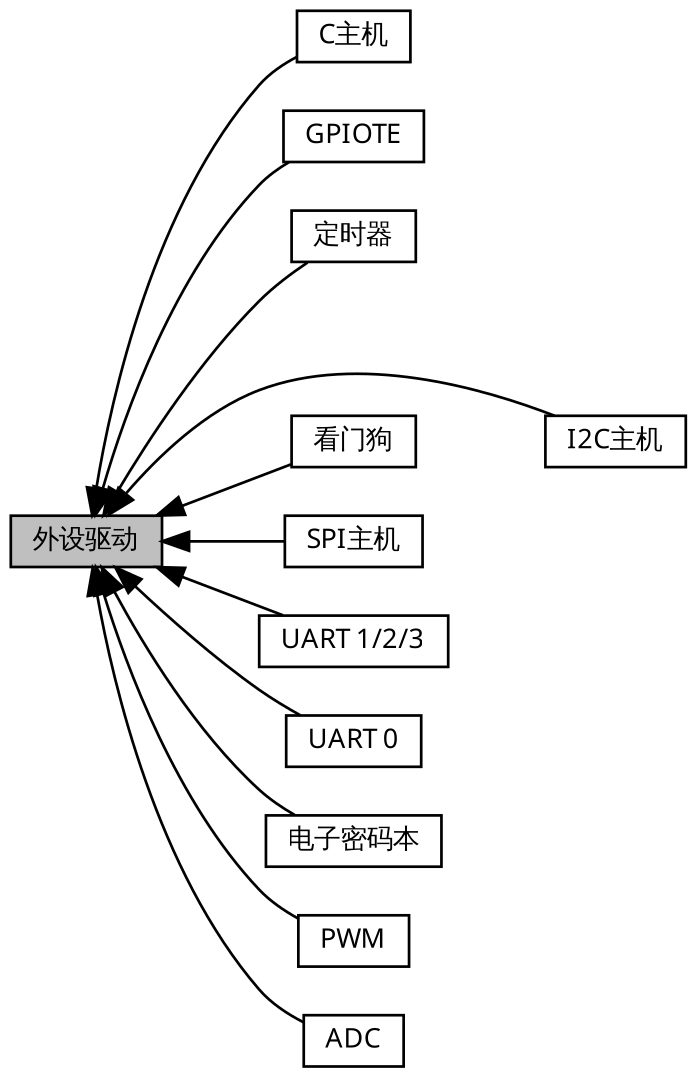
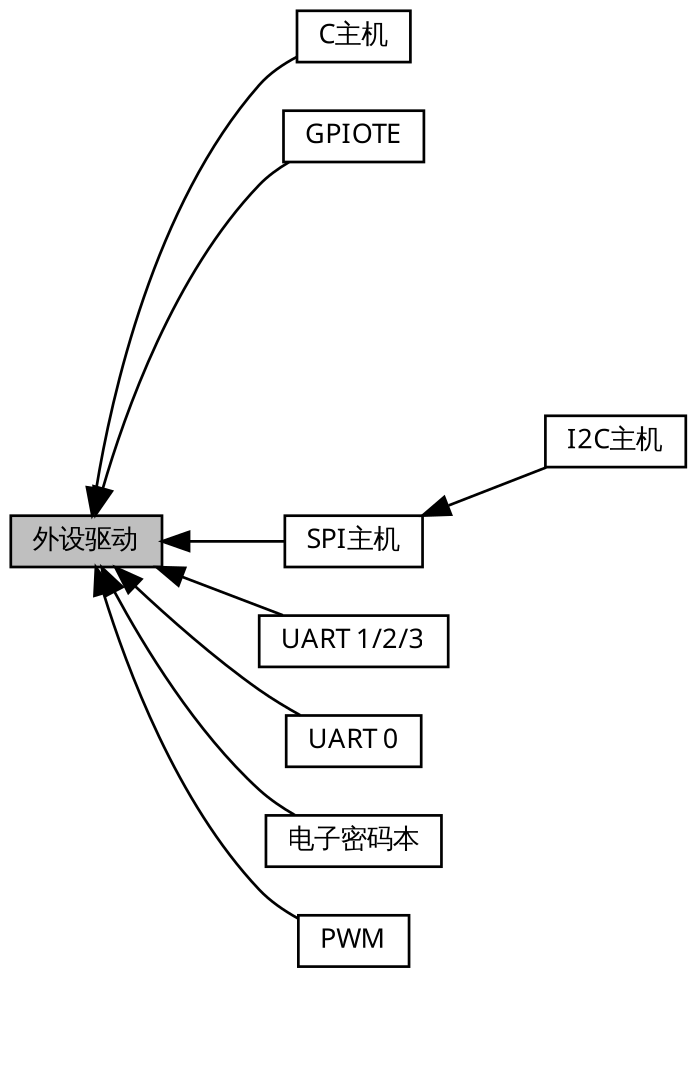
node "定时器": removed
edge "I2C主机" -> "外设驱动": now "I2C主机" -> "SPI主机"
node "看门狗": removed
node "ADC": removed
